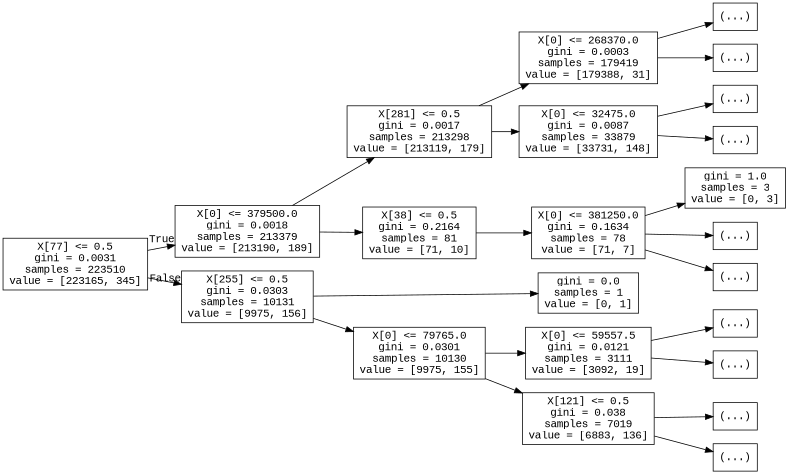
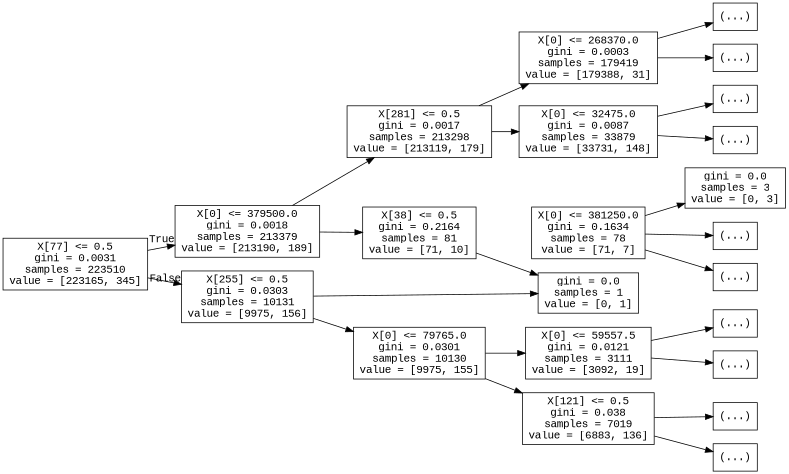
node "gini = 1.0 samples = 3 value = [0, 3]": label "gini = 1.0 samples = 3 value = [0, 3]" -> "gini = 0.0 samples = 3 value = [0, 3]"
edge "X[38] <= 0.5 gini = 0.2164 samples = 81 value = [71, 10]" -> "X[0] <= 381250.0 gini = 0.1634 samples = 78 value = [71, 7]": now "X[38] <= 0.5 gini = 0.2164 samples = 81 value = [71, 10]" -> "gini = 0.0 samples = 1 value = [0, 1]"
